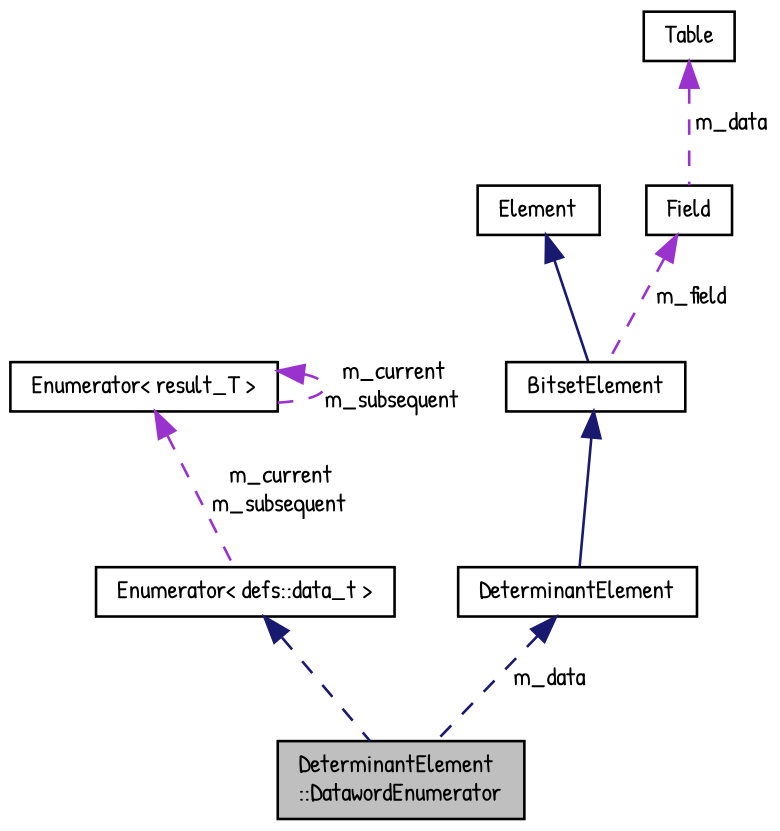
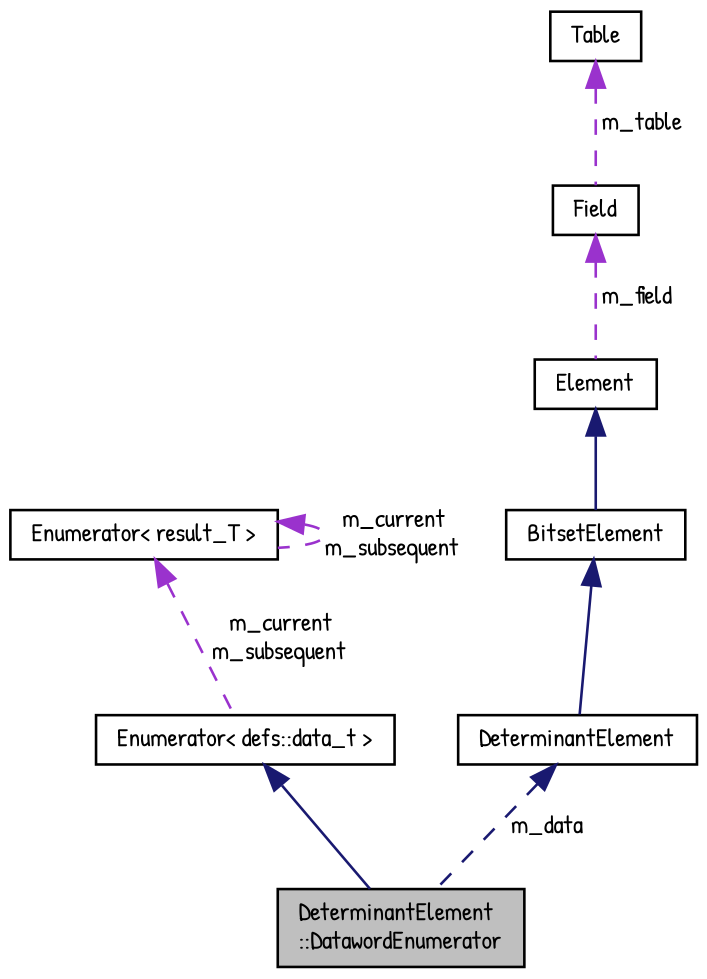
edge "Field" -> "Table": label " m_data" -> " m_table"
edge "BitsetElement" -> "Field": now "Element" -> "Field"
edge "DeterminantElement ::DatawordEnumerator" -> "Enumerator< defs::data_t >": style dashed -> solid
